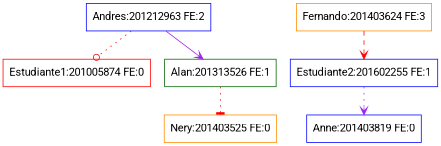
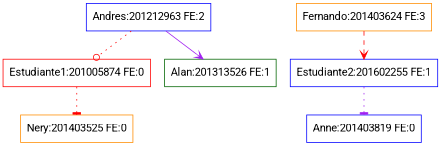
edge "Estudiante2:201602255 FE:1" -> "Anne:201403819 FE:0": arrowhead vee -> tee
edge "Alan:201313526 FE:1" -> "Nery:201403525 FE:0": now "Estudiante1:201005874 FE:0" -> "Nery:201403525 FE:0"
